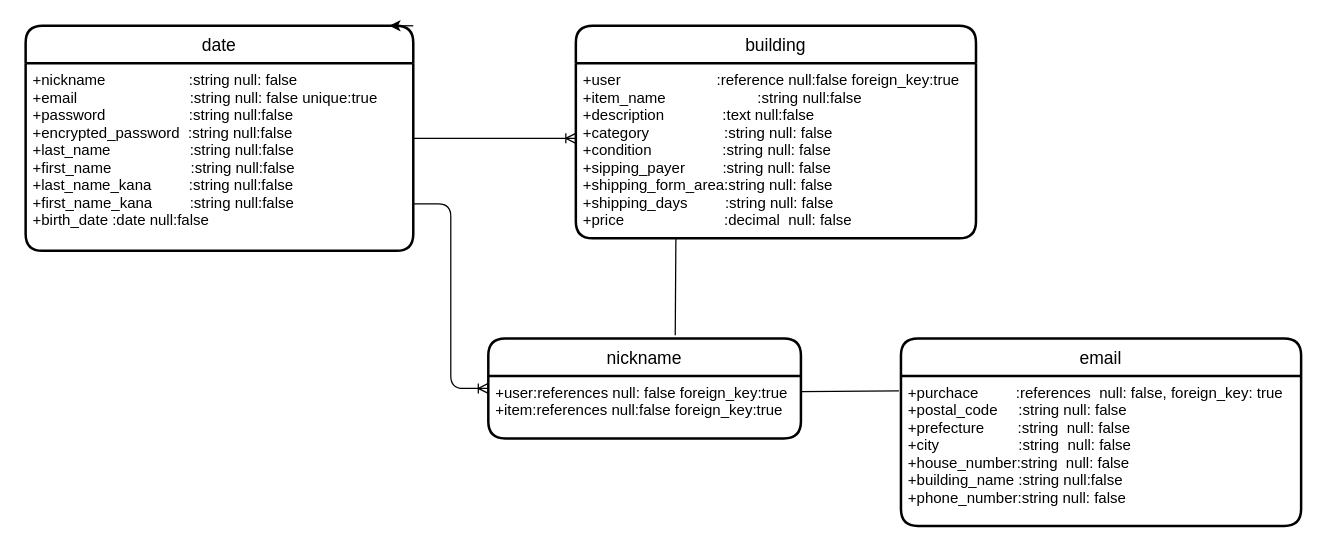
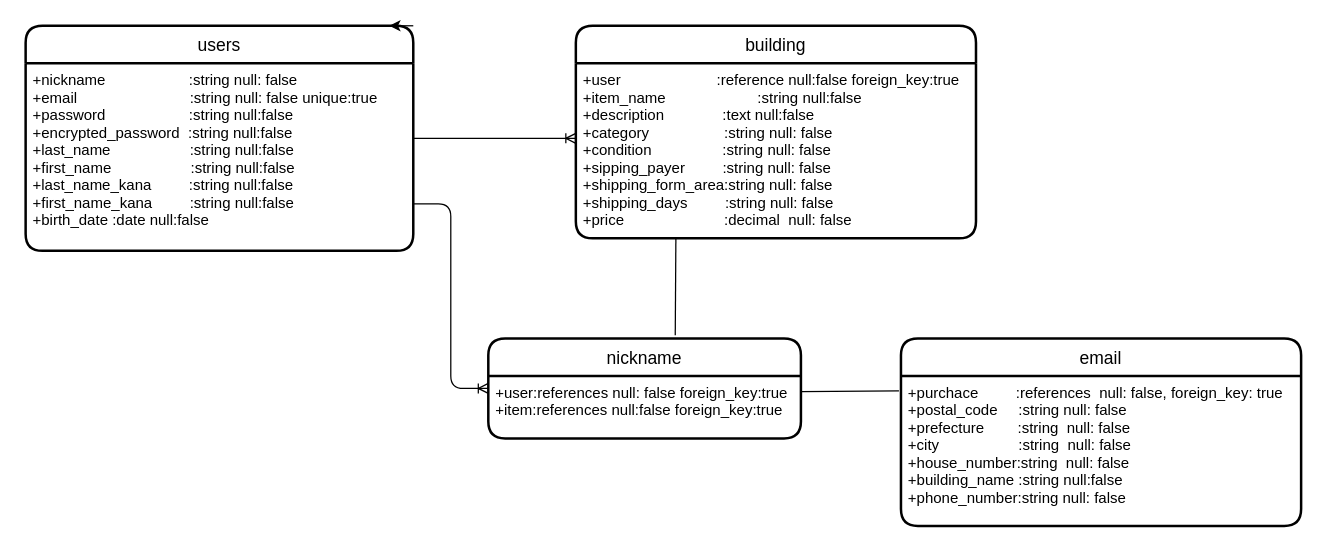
node "date": label "date" -> "users"
